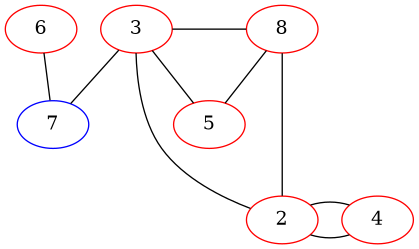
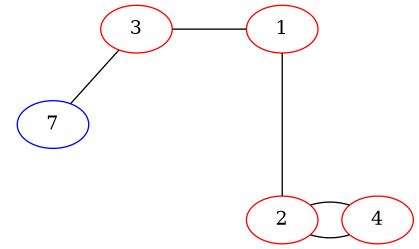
node "6": removed
node "8": label "8" -> "1"
node "5": removed
edge "3" -- "2": removed
